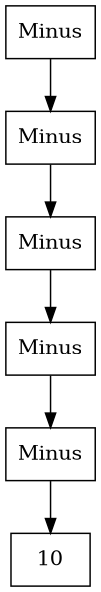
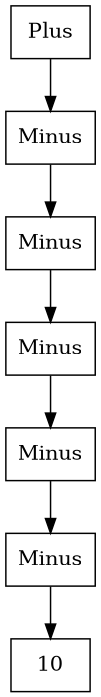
node "Plus": added
